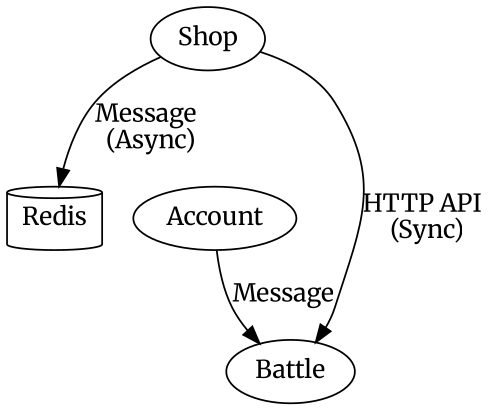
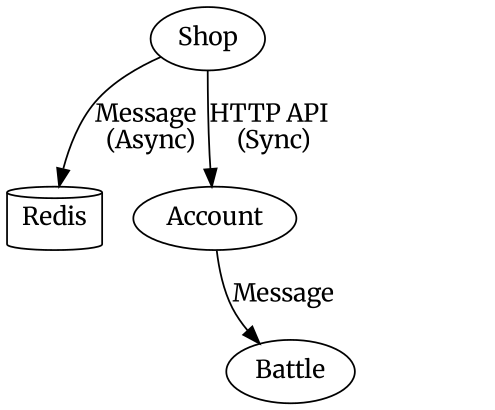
edge "Shop" -> "Battle": now "Shop" -> "Account"
